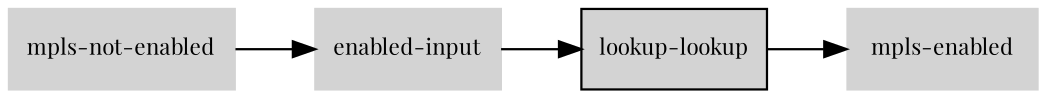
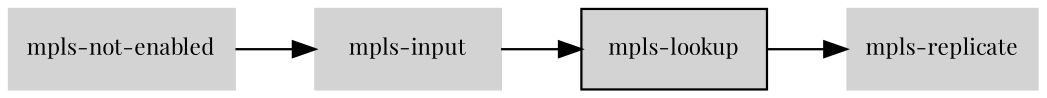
node "enabled-input": label "enabled-input" -> "mpls-input"
node "lookup-lookup": label "lookup-lookup" -> "mpls-lookup"
node "mpls-enabled": label "mpls-enabled" -> "mpls-replicate"
